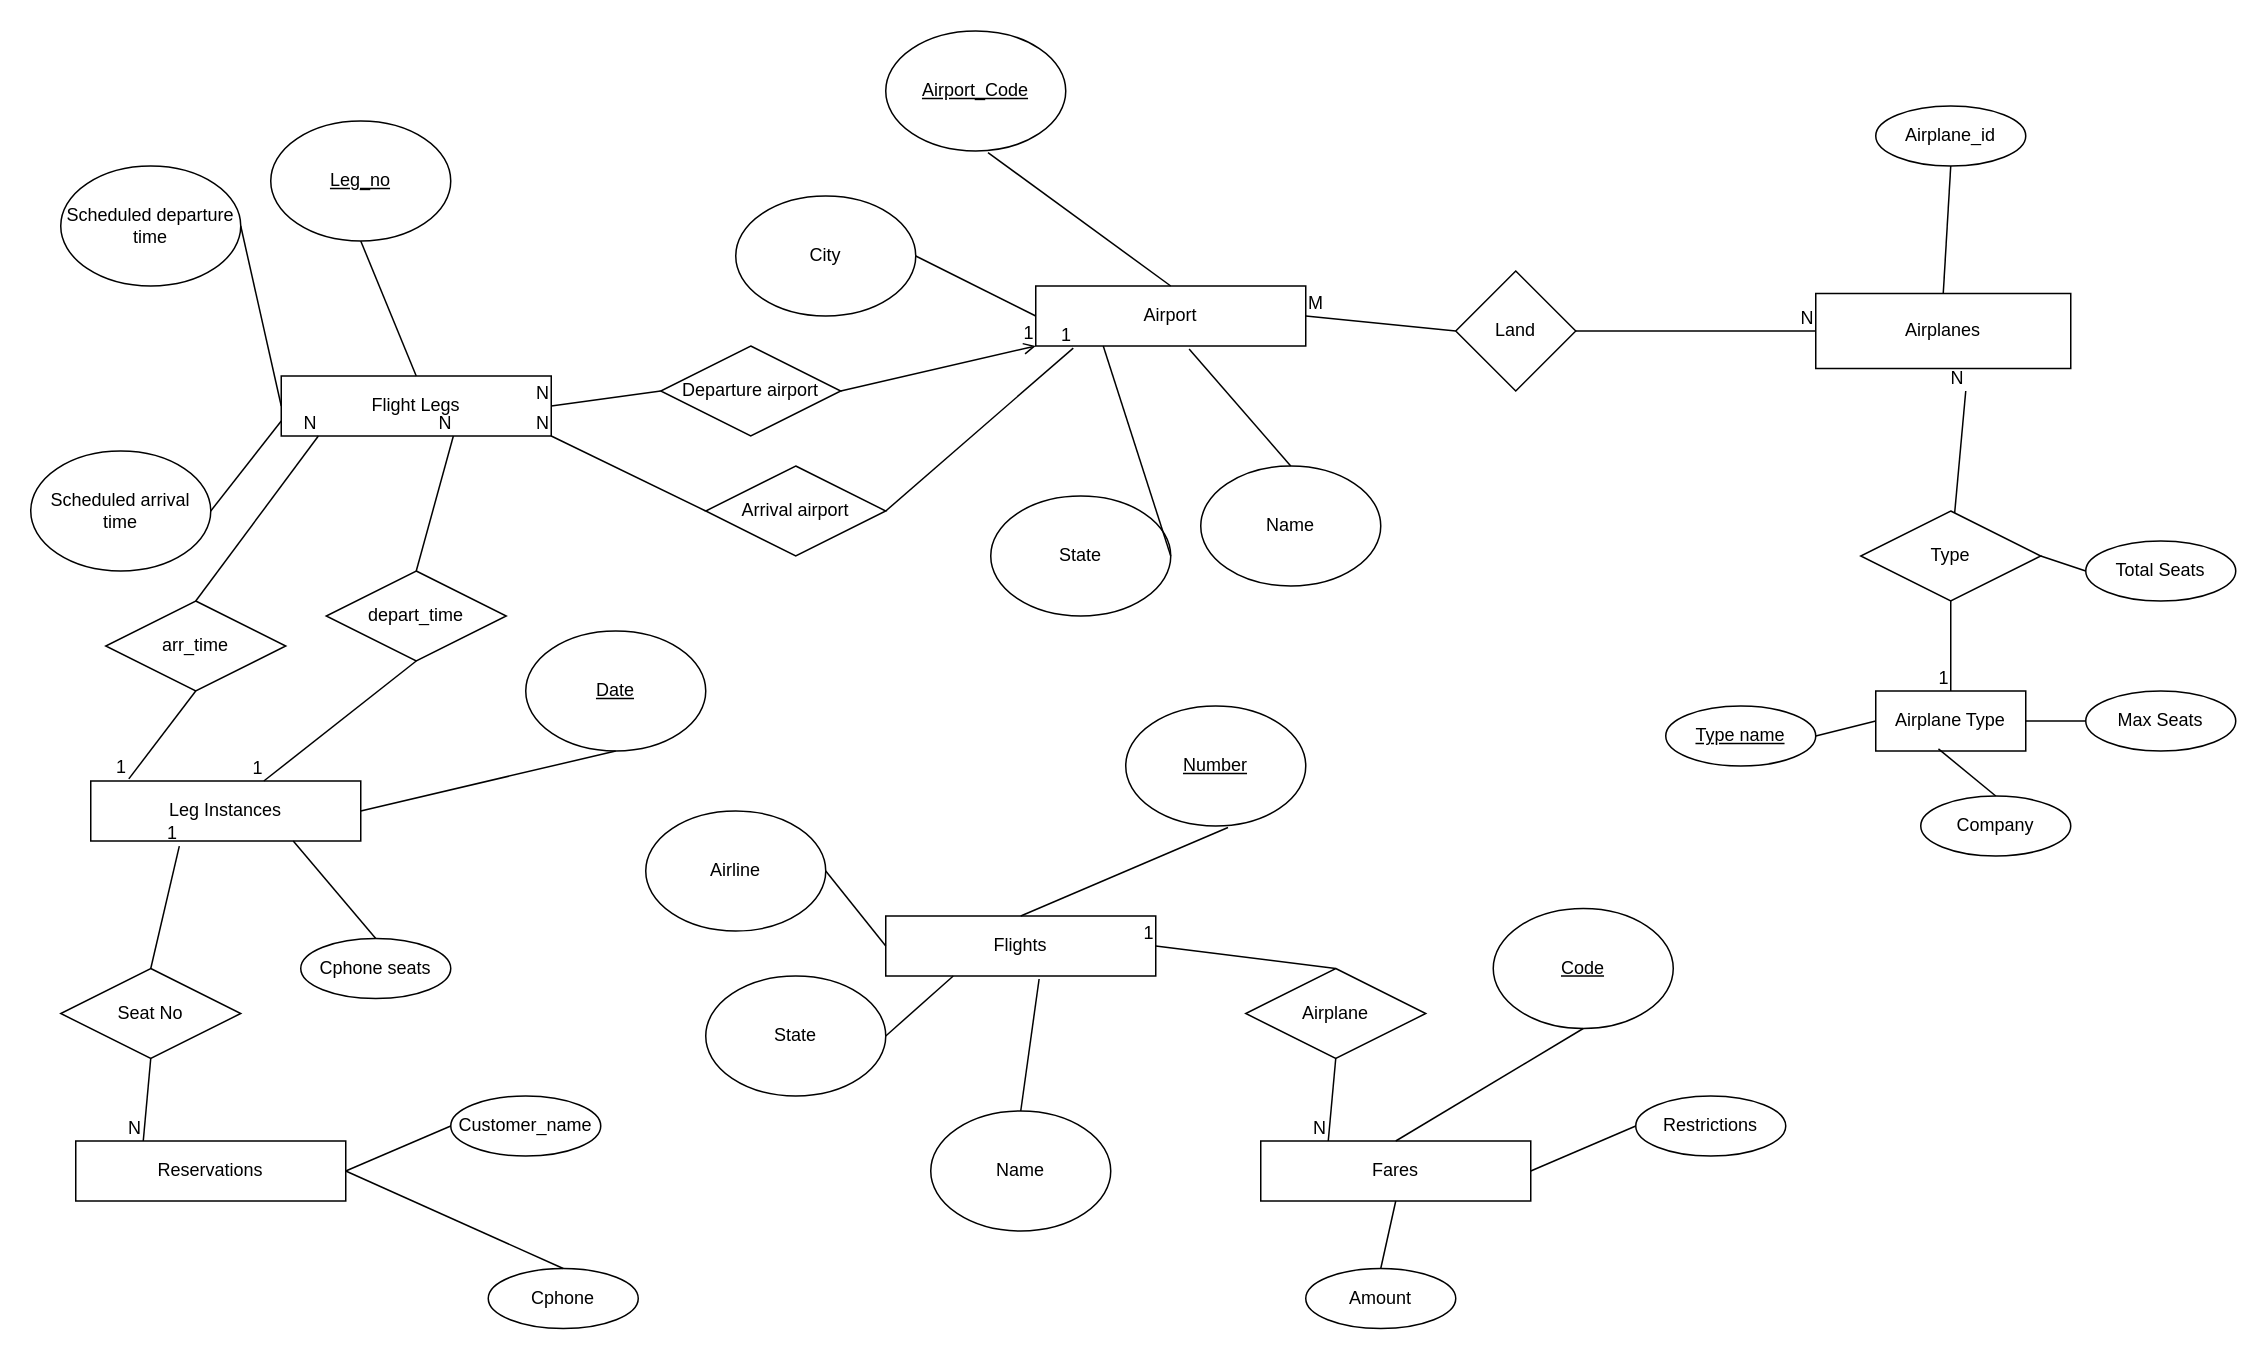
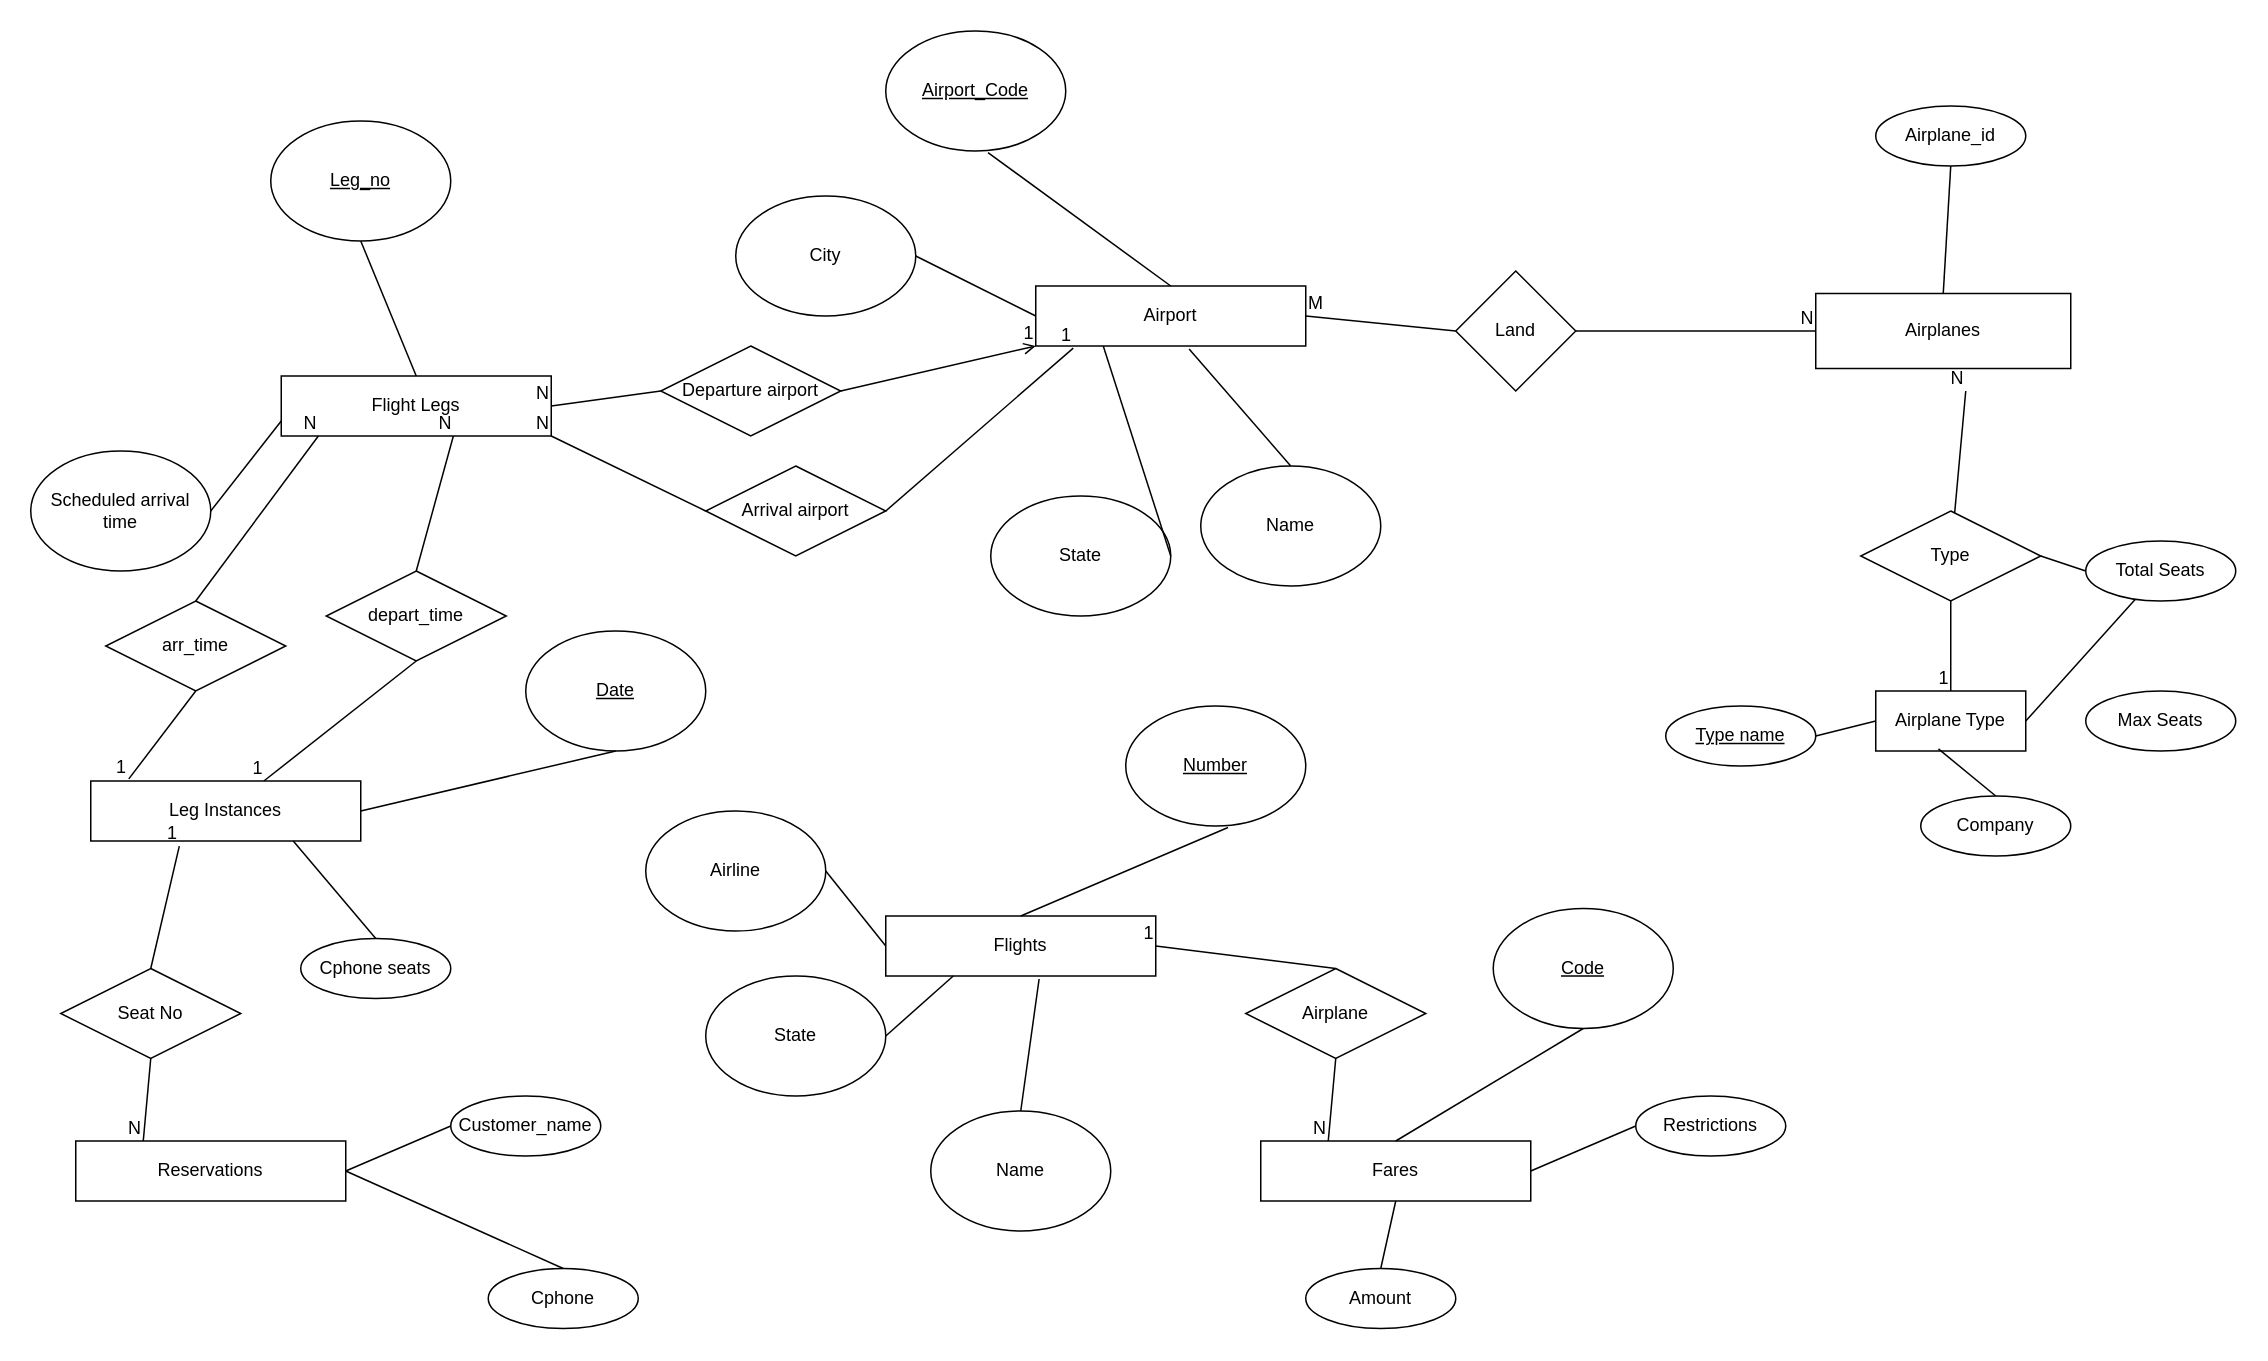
node "Scheduled departure time": removed
edge "Scheduled departure time" -- "Flight Legs": removed
edge "Airplane Type" -- "Max Seats": now "Airplane Type" -- "Total Seats"
